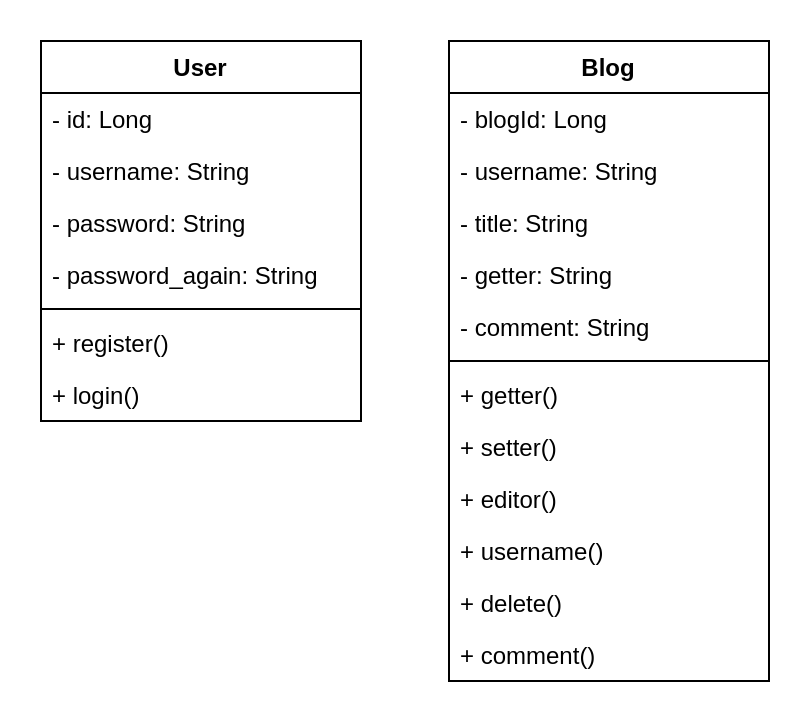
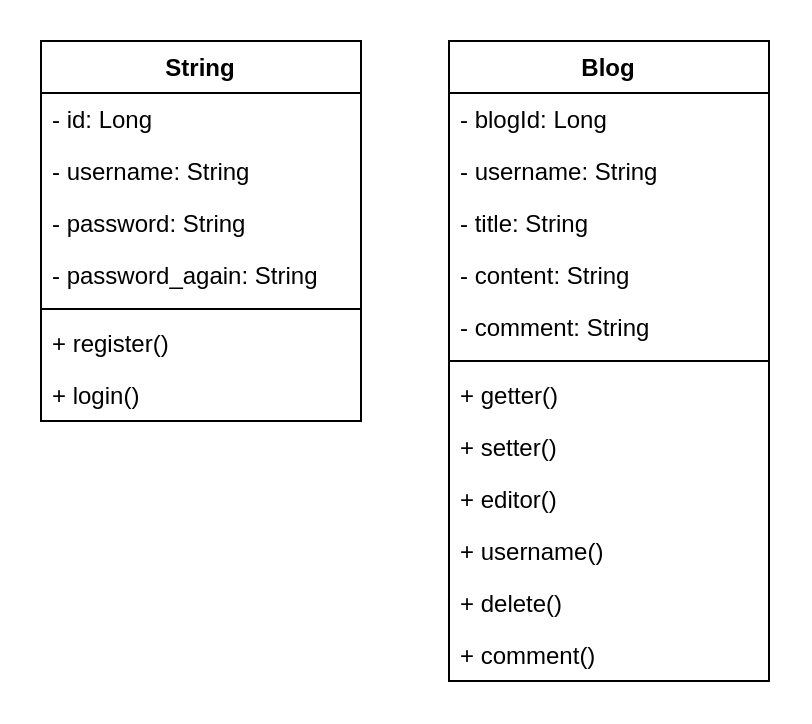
node "User": label "User" -> "String"
node "- getter: String": label "- getter: String" -> "- content: String"
